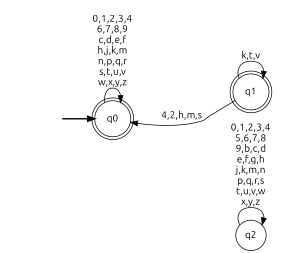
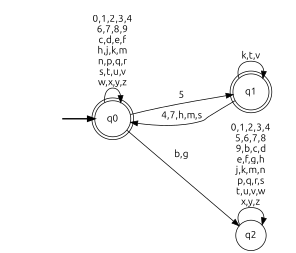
edge "q0" -> "q1": added, label "5"
edge "q1" -> "q0": label "4,2,h,m,s" -> "4,7,h,m,s"
edge "q0" -> "q2": added, label "b,g"
